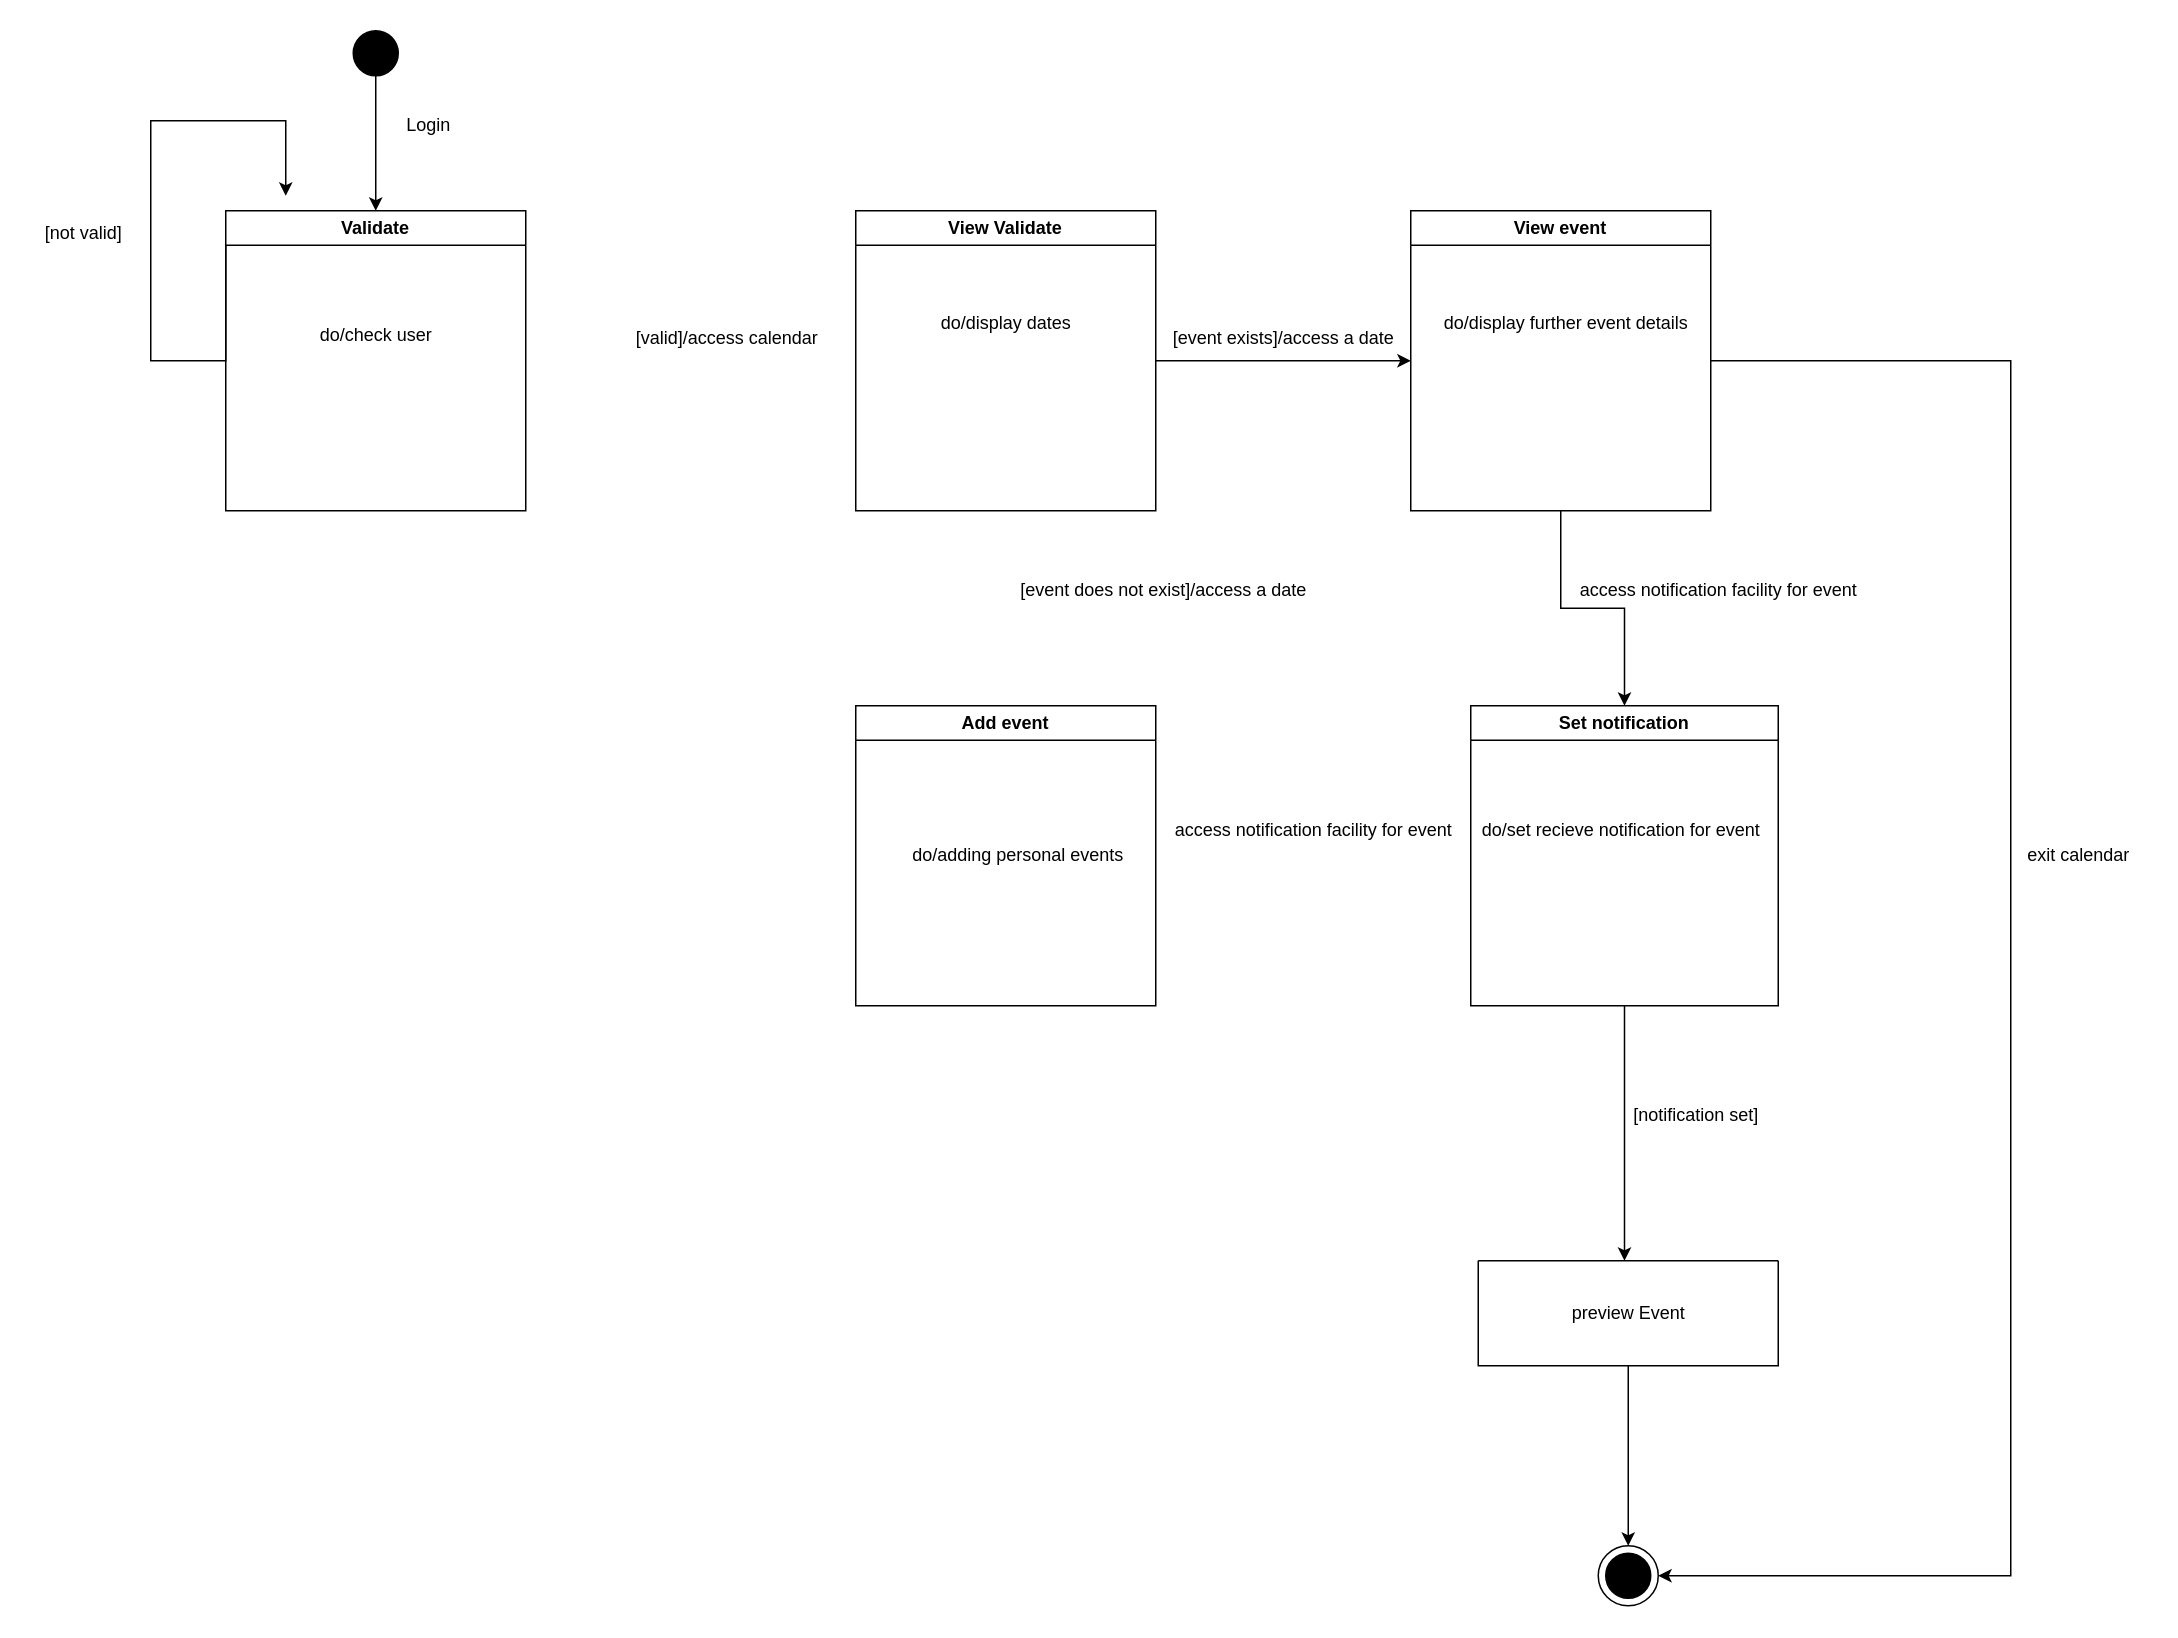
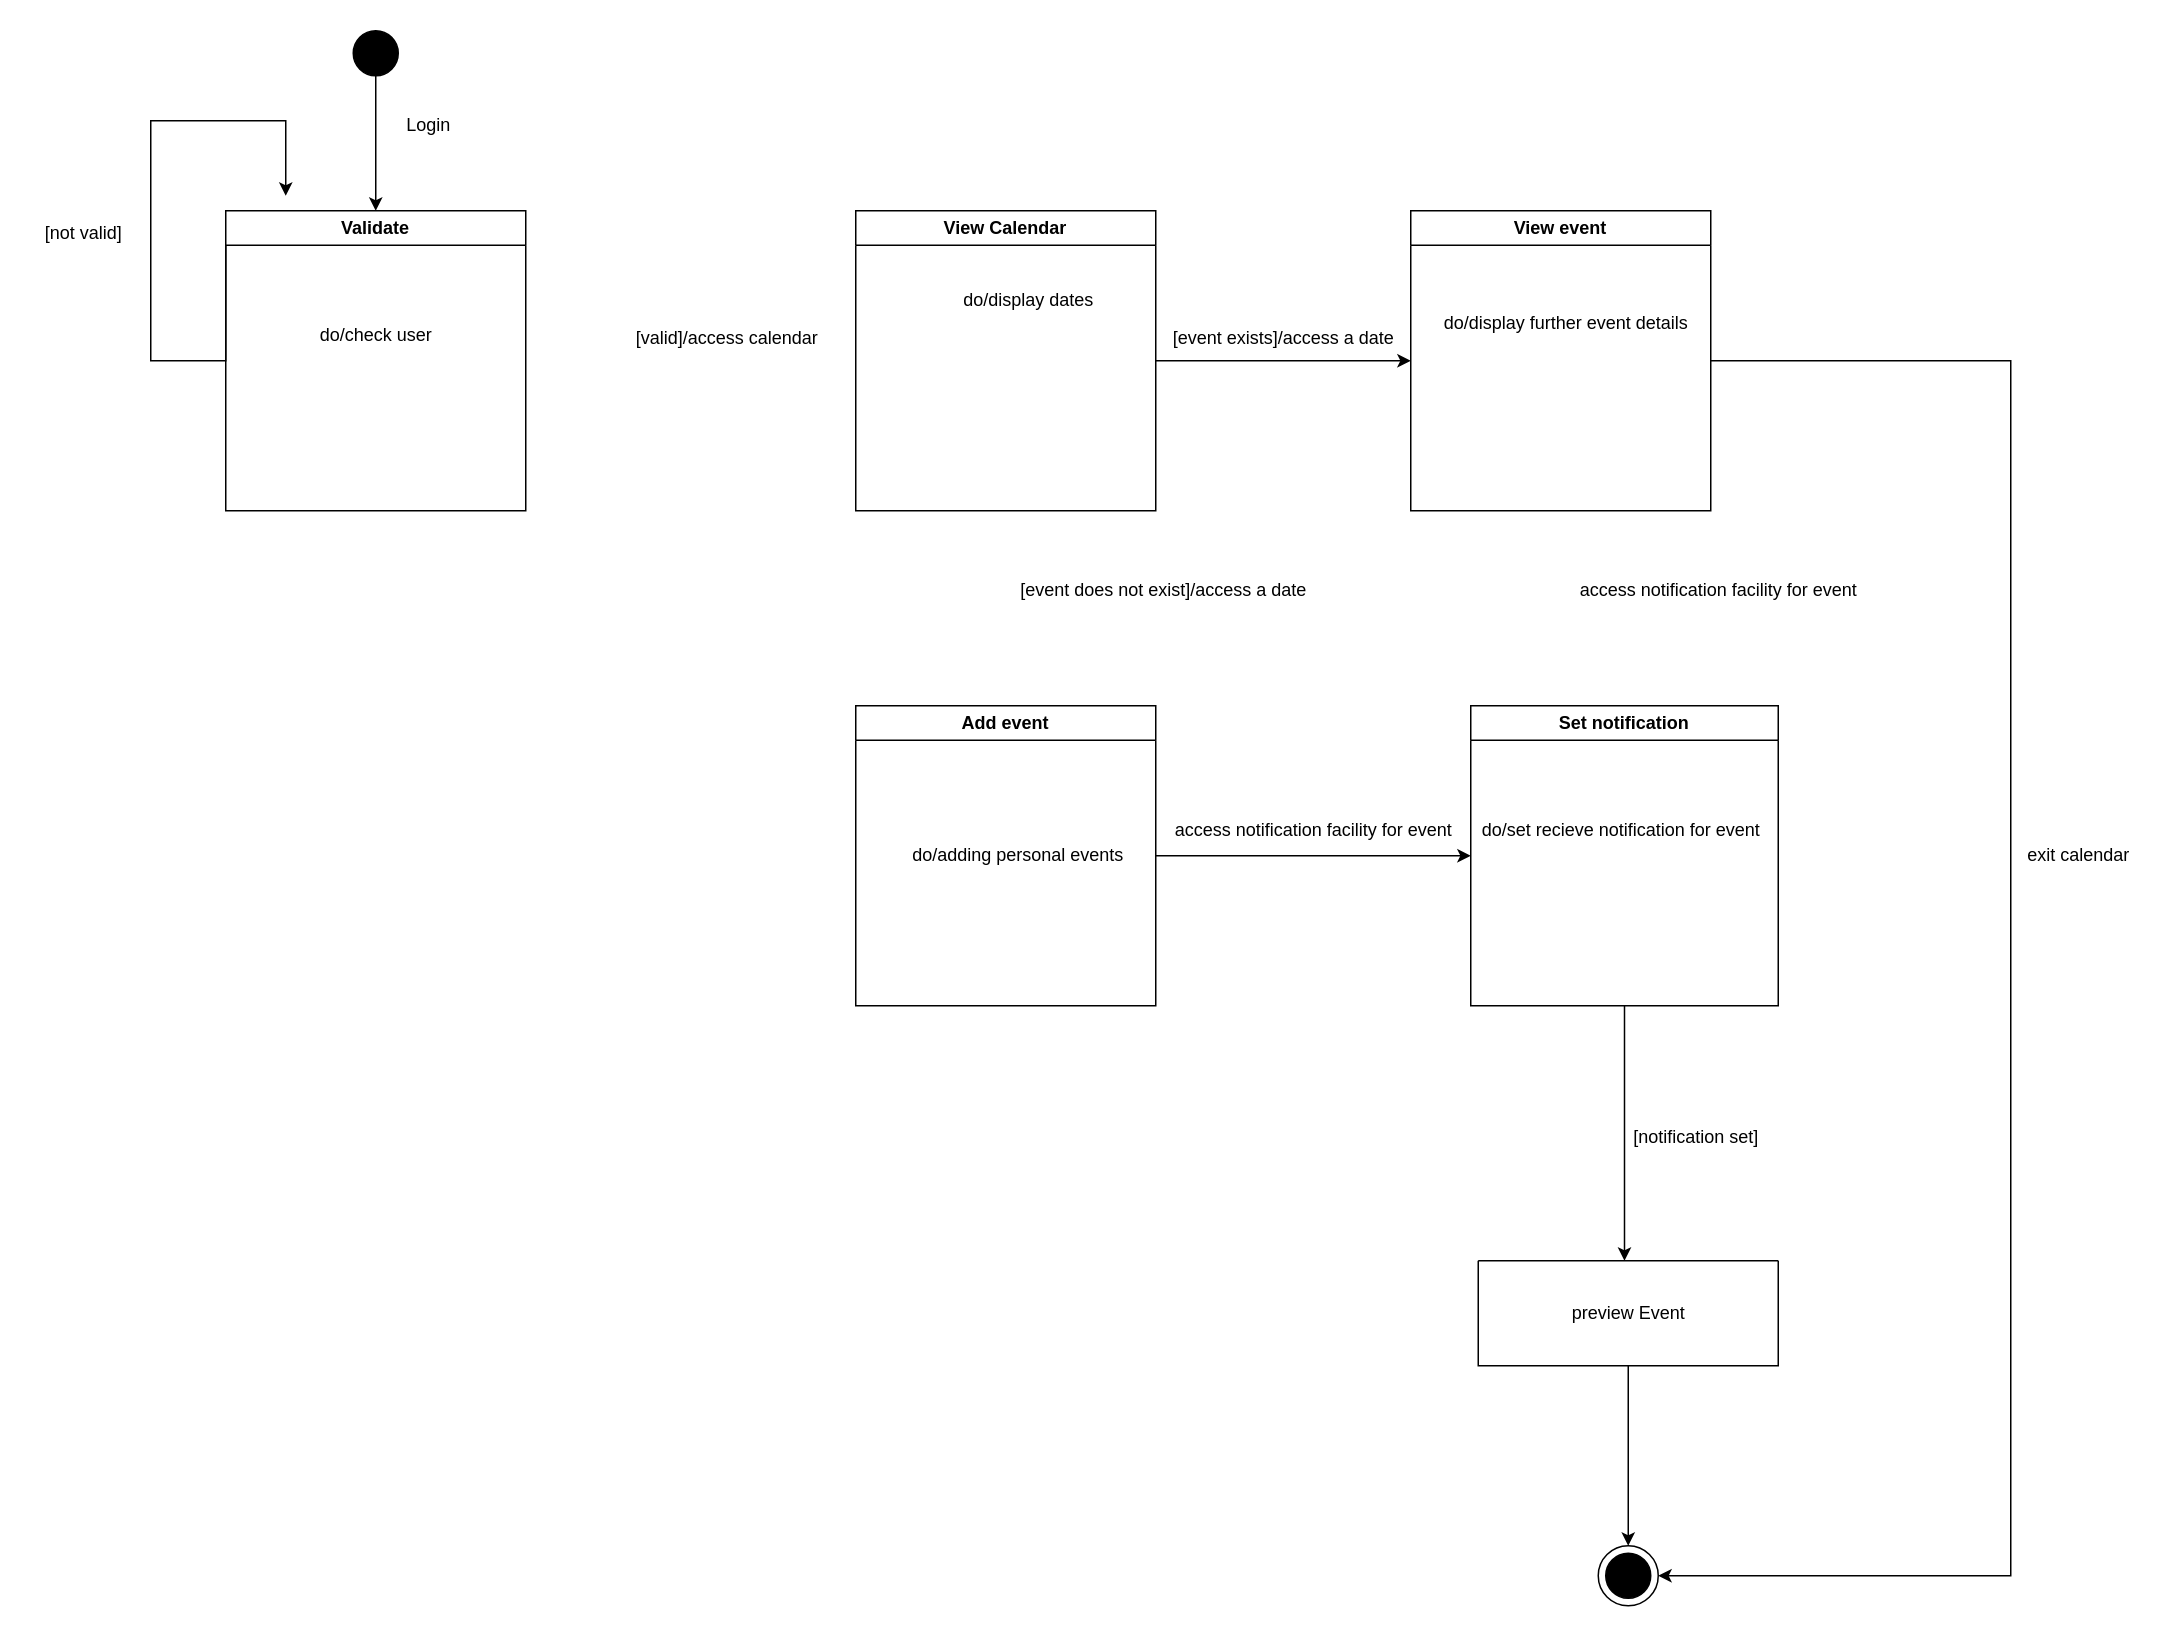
node "View Validate": label "View Validate" -> "View Calendar"
node "do/display dates": moved (1006, 323) -> (1028, 301)
edge "View event" -> "Set notification": removed
edge "Add event" -> "Set notification": added
node "[notification set]": moved (1696, 1115) -> (1696, 1138)
